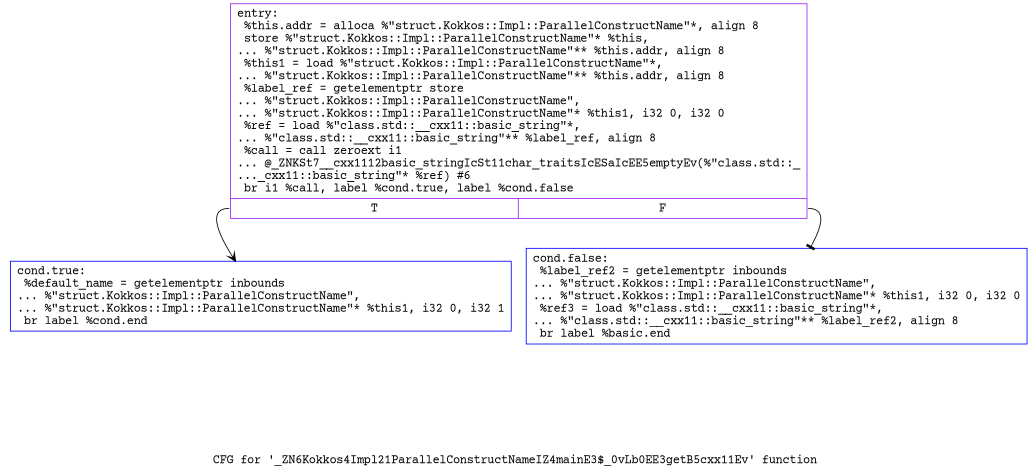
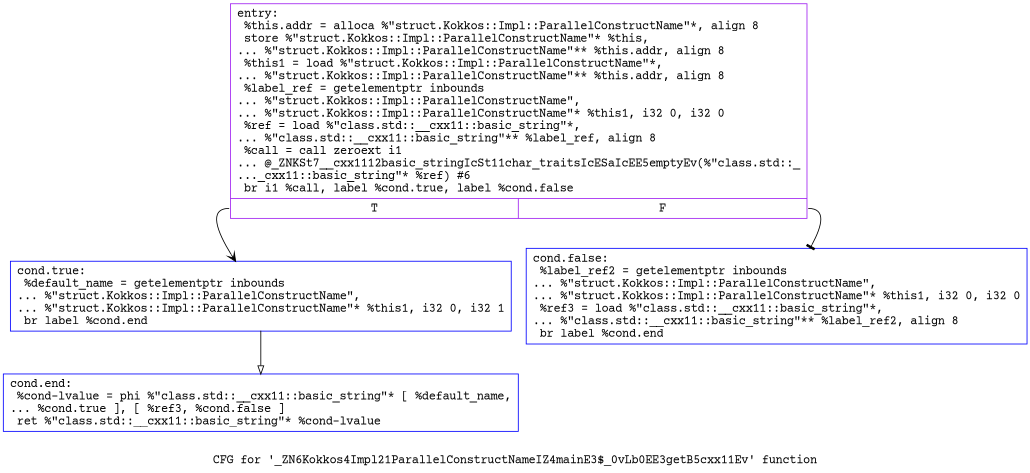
node "entry:": text "%label_ref = getelementptr store" -> "%label_ref = getelementptr inbounds"
node "cond.false:": text "br label %basic.end" -> "br label %cond.end"
node "cond.end:": added
